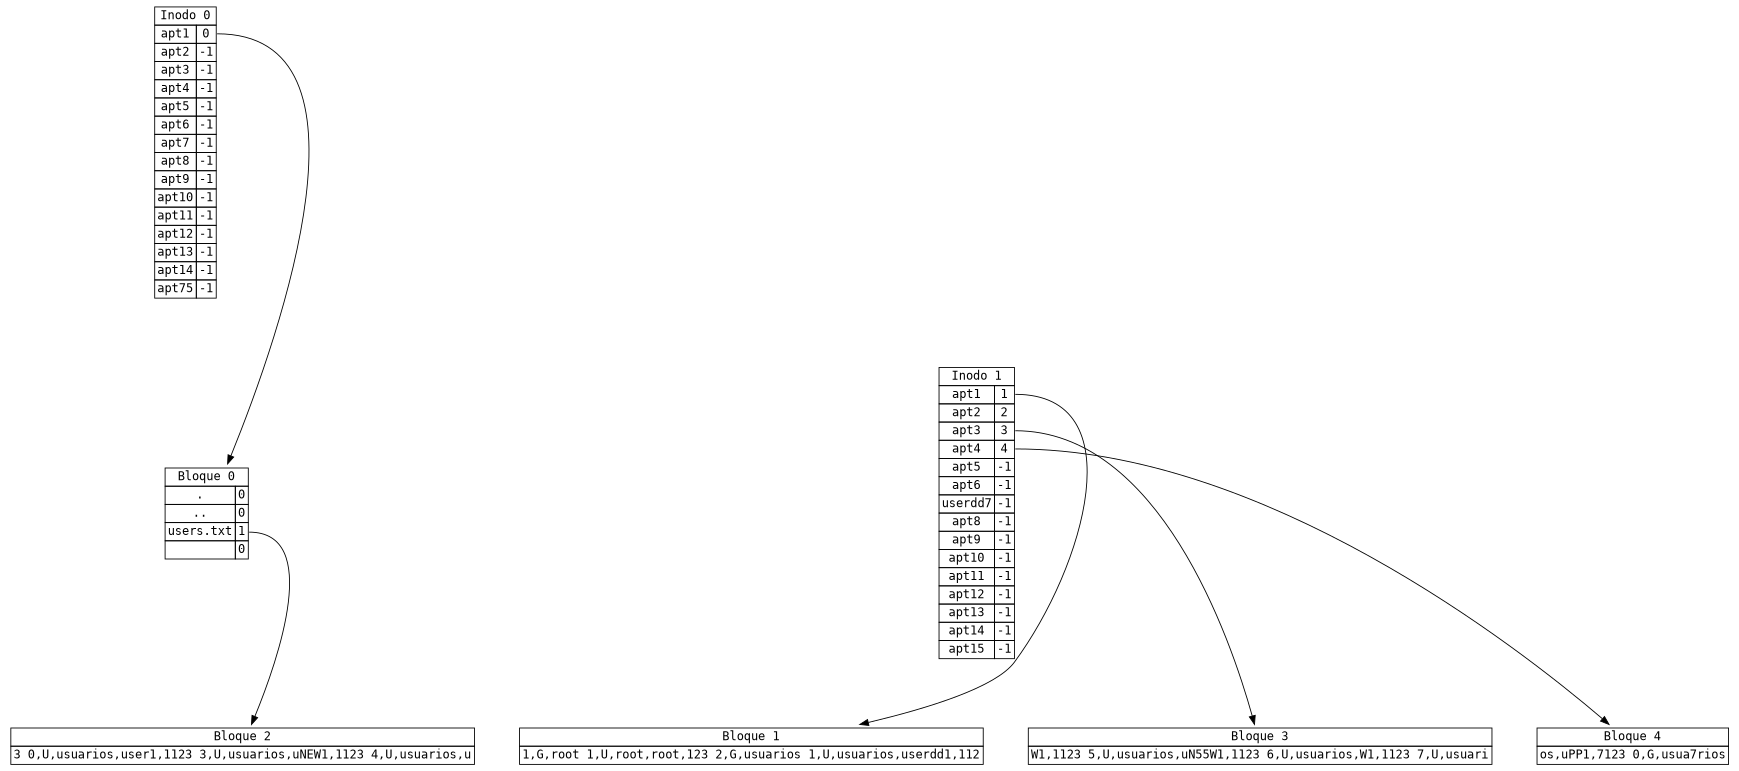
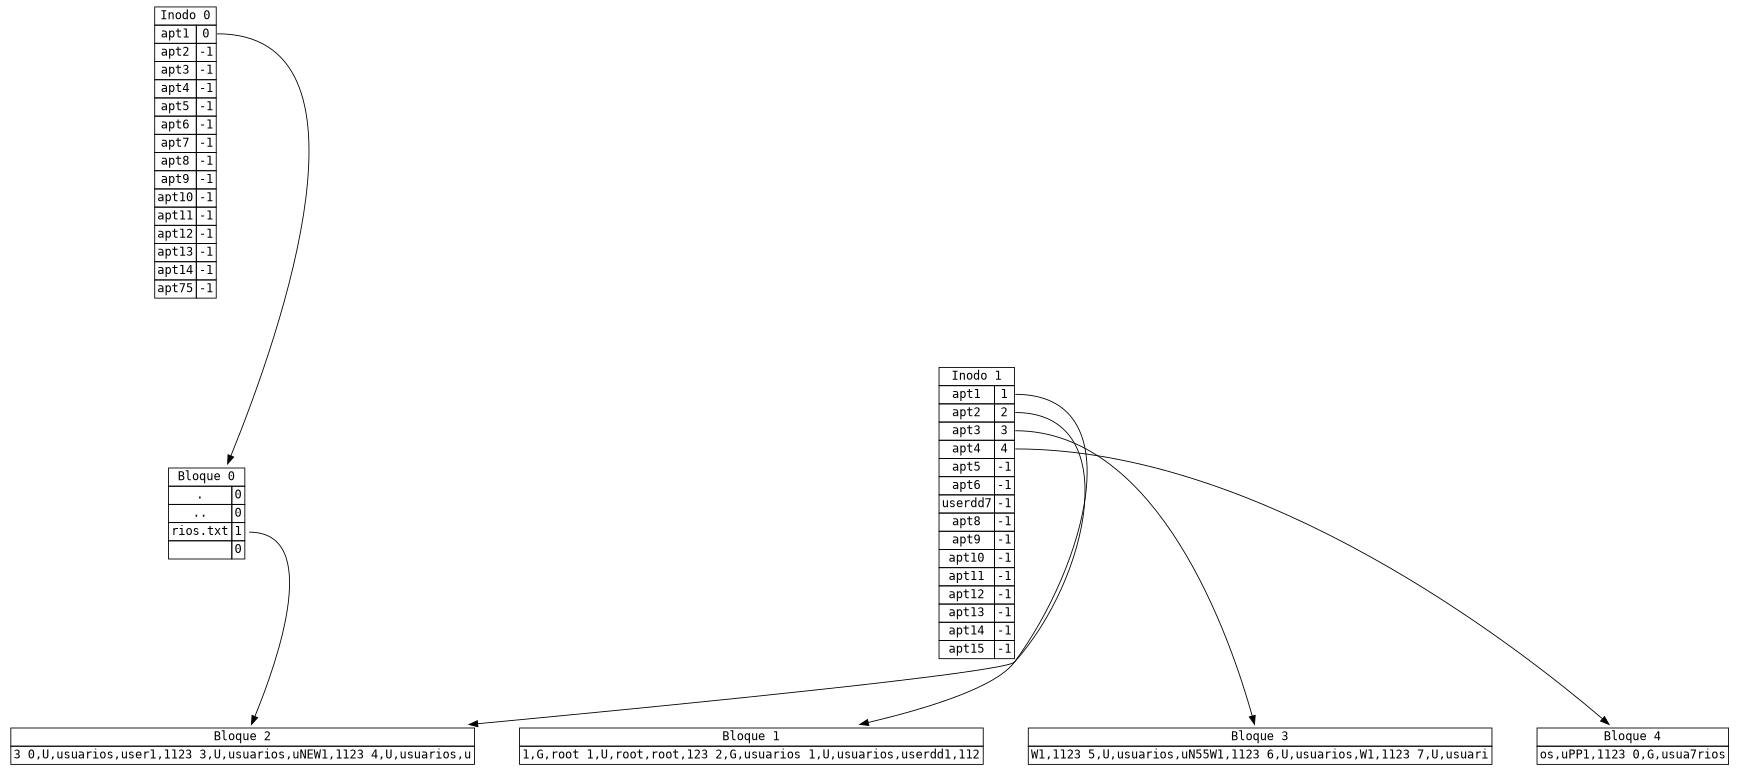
node "Bloque 0": text "users.txt" -> "rios.txt"
edge "Inodo 1" -> "Bloque 2": added
node "Bloque 4": text "os,uPP1,7123 0,G,usua7rios" -> "os,uPP1,1123 0,G,usua7rios"
